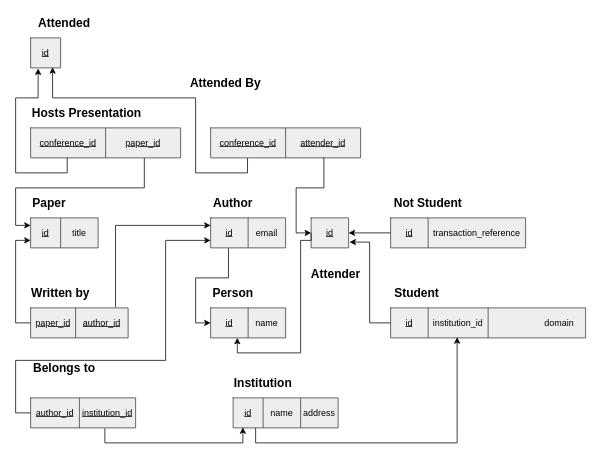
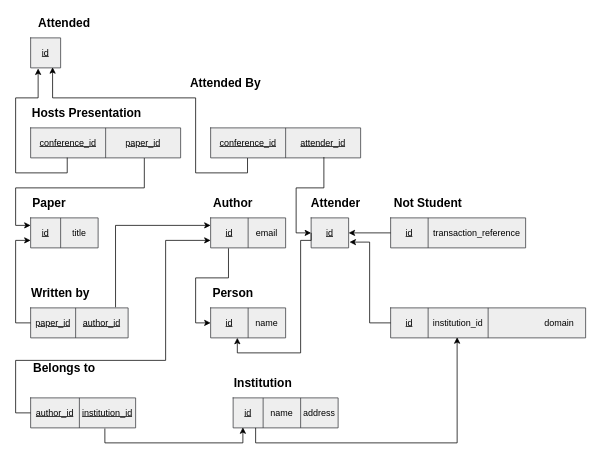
node "Attender": moved (336, 274) -> (336, 203)
node "Student": removed
